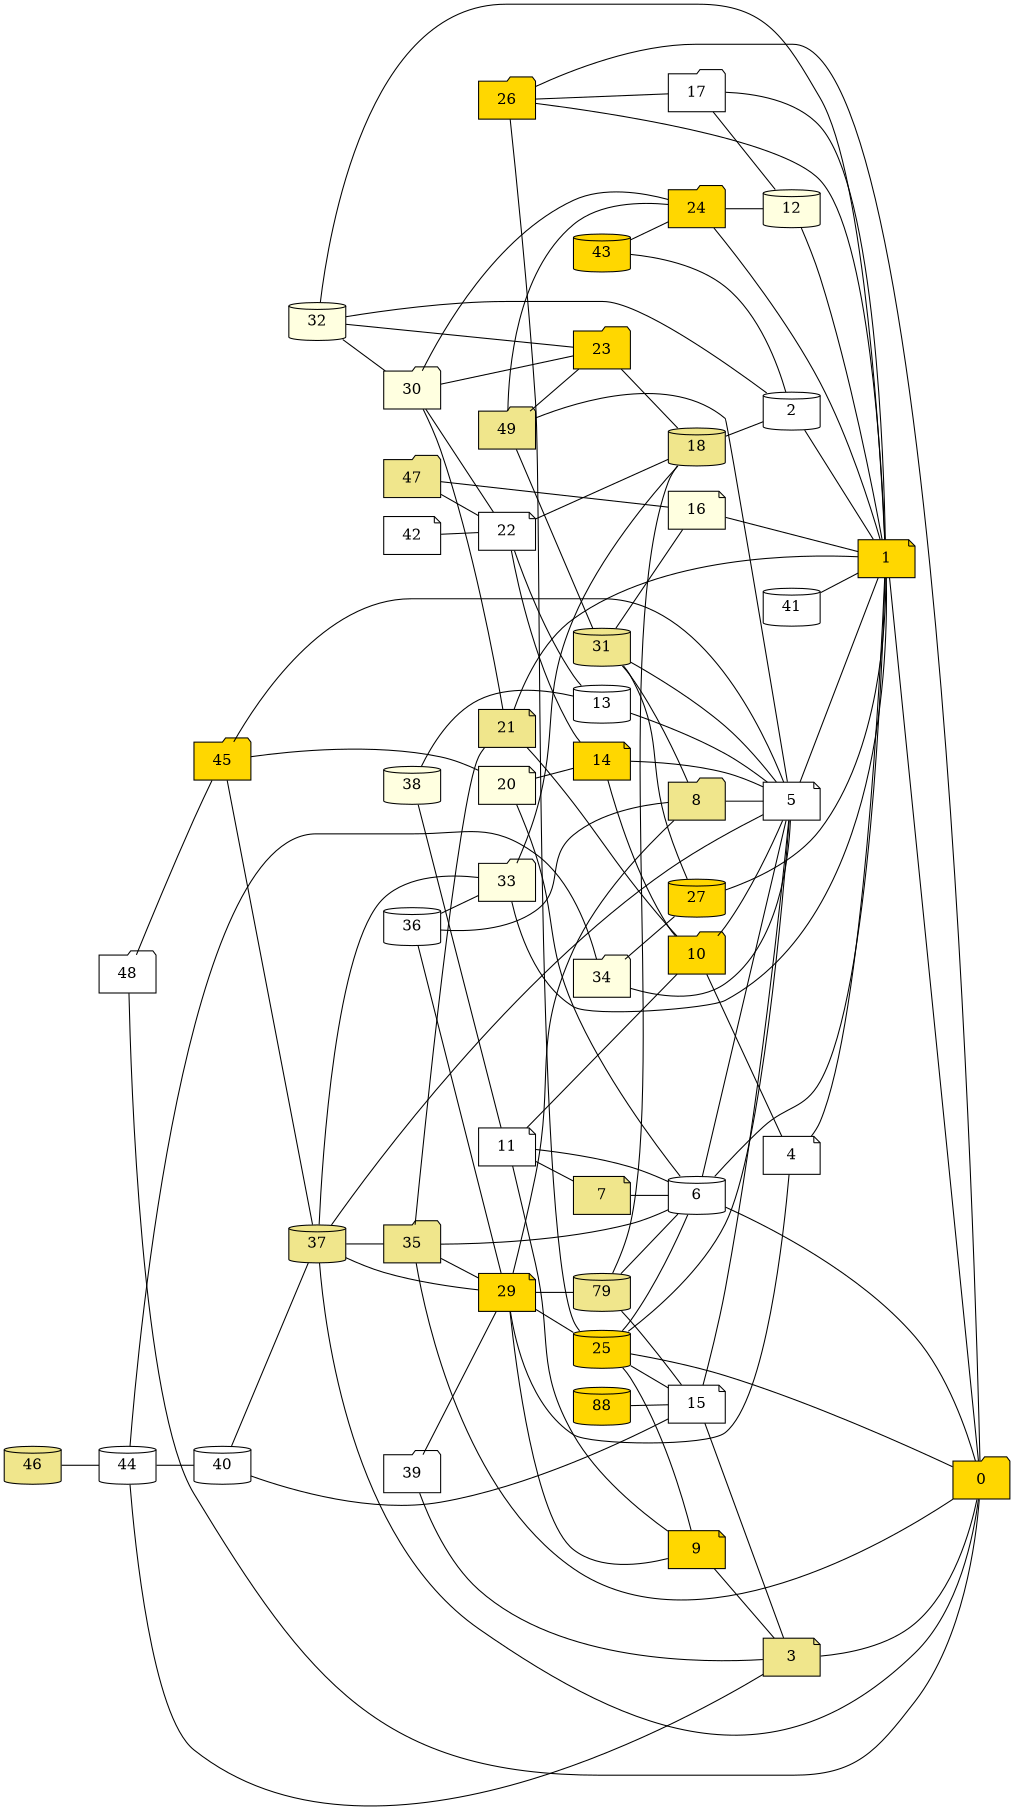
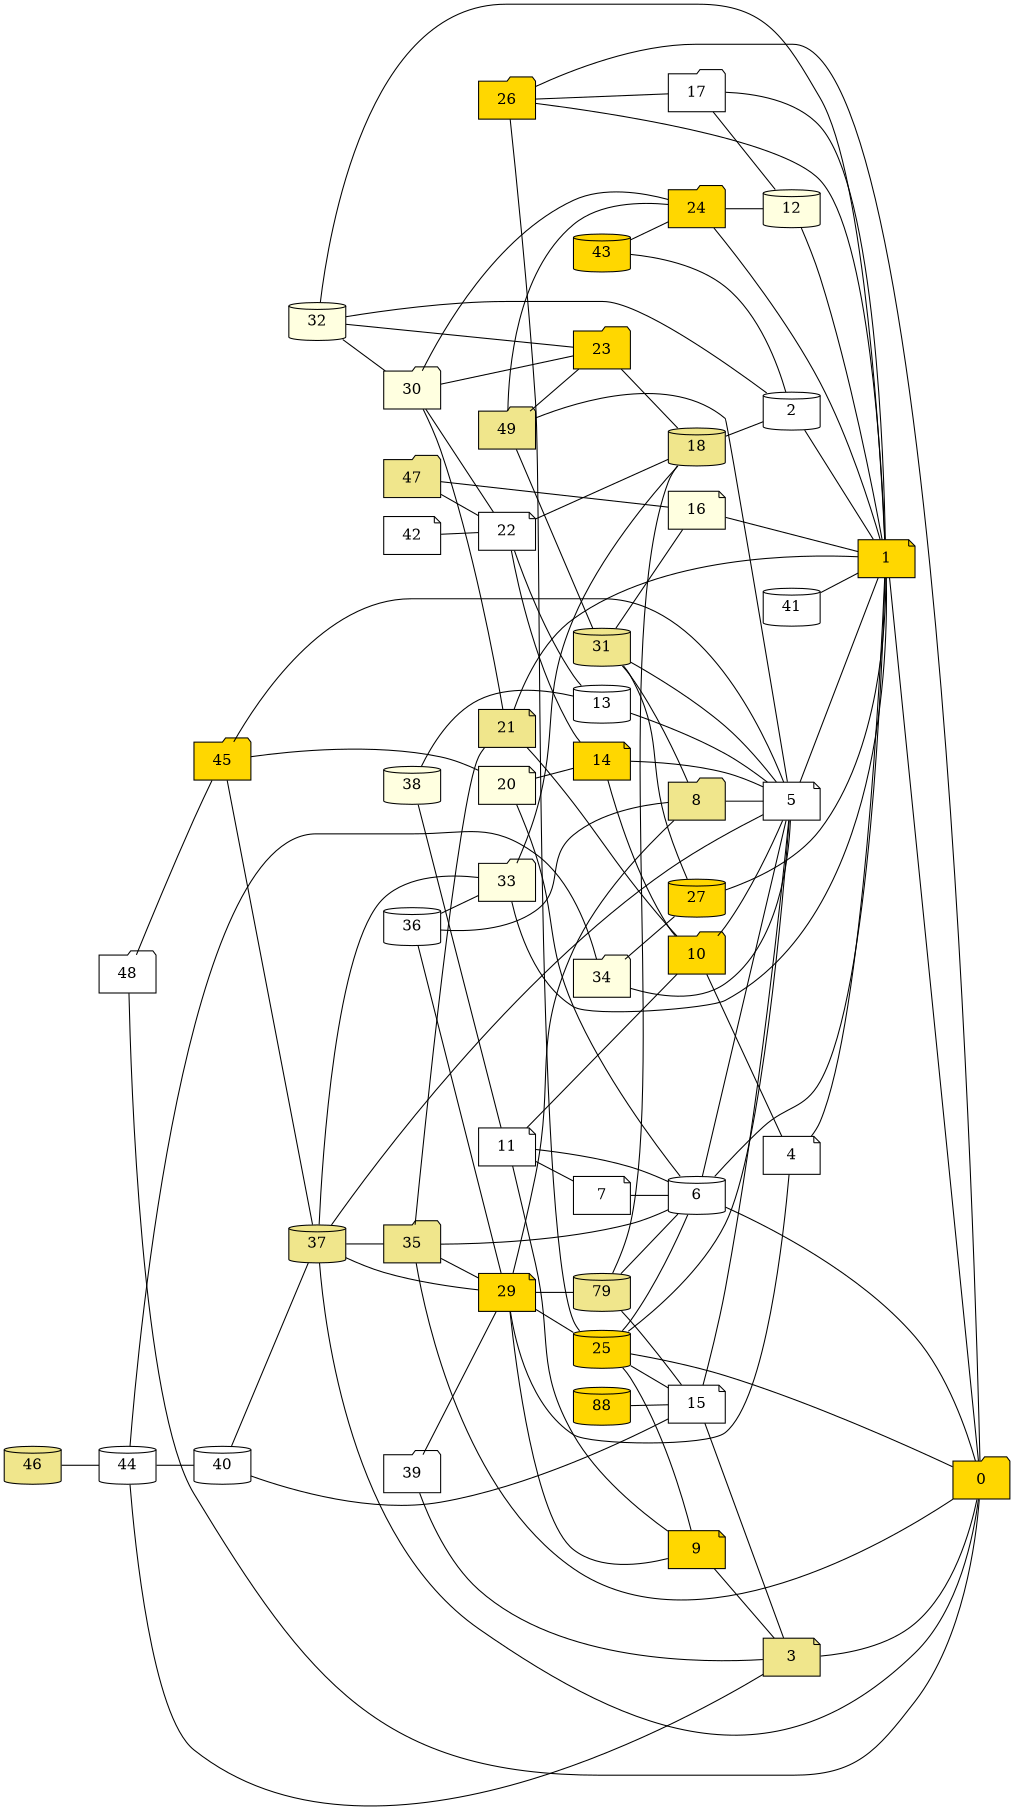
node "7": fillcolor khaki -> white
